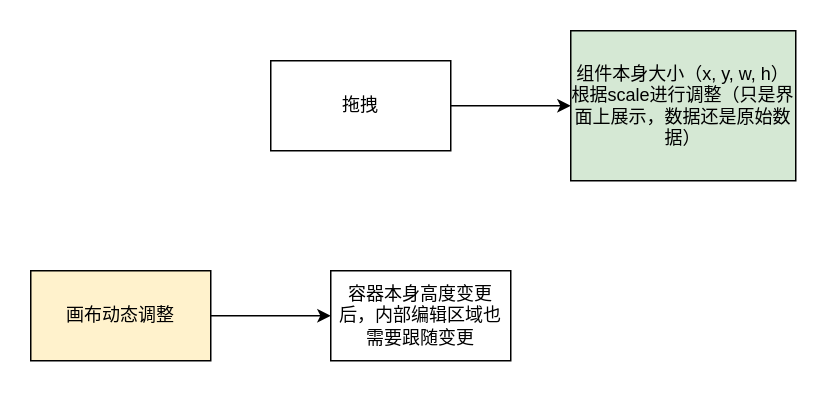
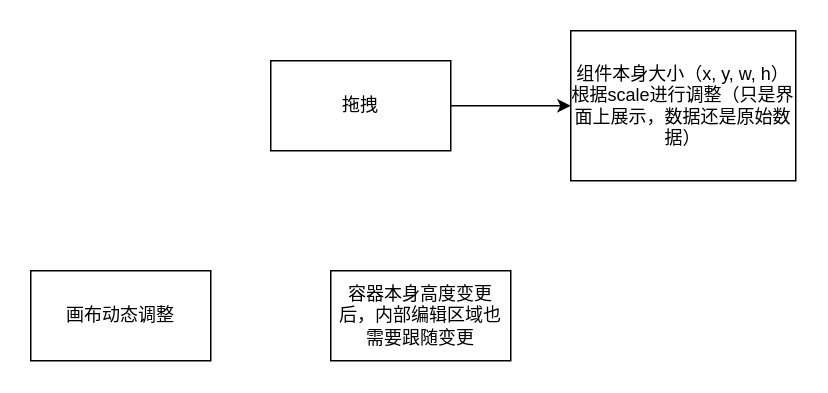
node "组件本身大小（x, y, w, h）根据scale进行调整（只是界面上展示，数据还是原始数据）": fillcolor #d5e8d4 -> #ffffff
node "画布动态调整": fillcolor #fff2cc -> #ffffff
edge "画布动态调整" -> "容器本身高度变更后，内部编辑区域也需要跟随变更": removed
